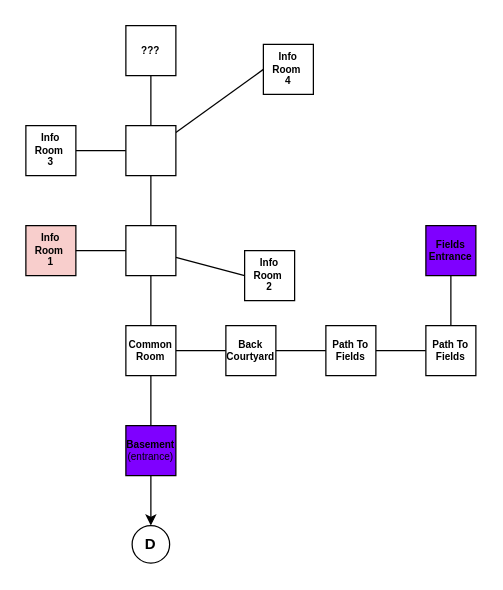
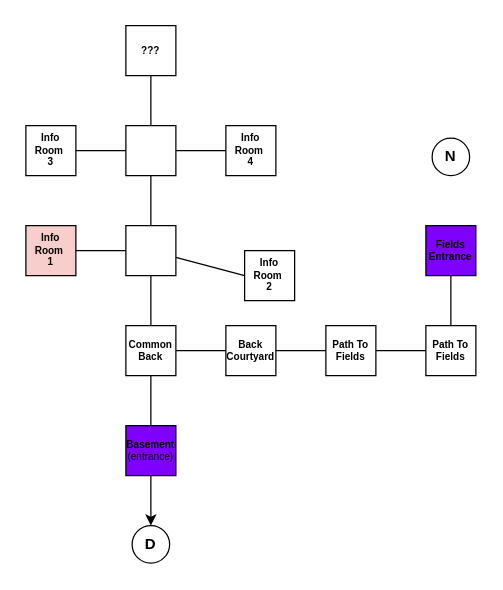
node "Info Room 4": moved (288, 69) -> (251, 151)
node "N": added
node "Common Room": label "Common Room" -> "Common Back"
